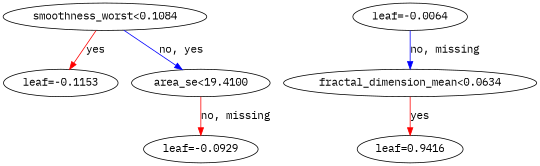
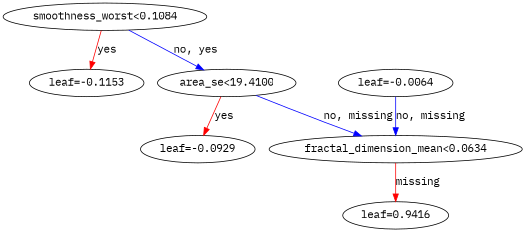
edge "area_se<19.4100" -> "fractal_dimension_mean<0.0634": added, label "no, missing"
edge "area_se<19.4100" -> "leaf=-0.0929": label "no, missing" -> "yes"
edge "fractal_dimension_mean<0.0634" -> "leaf=0.9416": label "yes" -> "missing"
